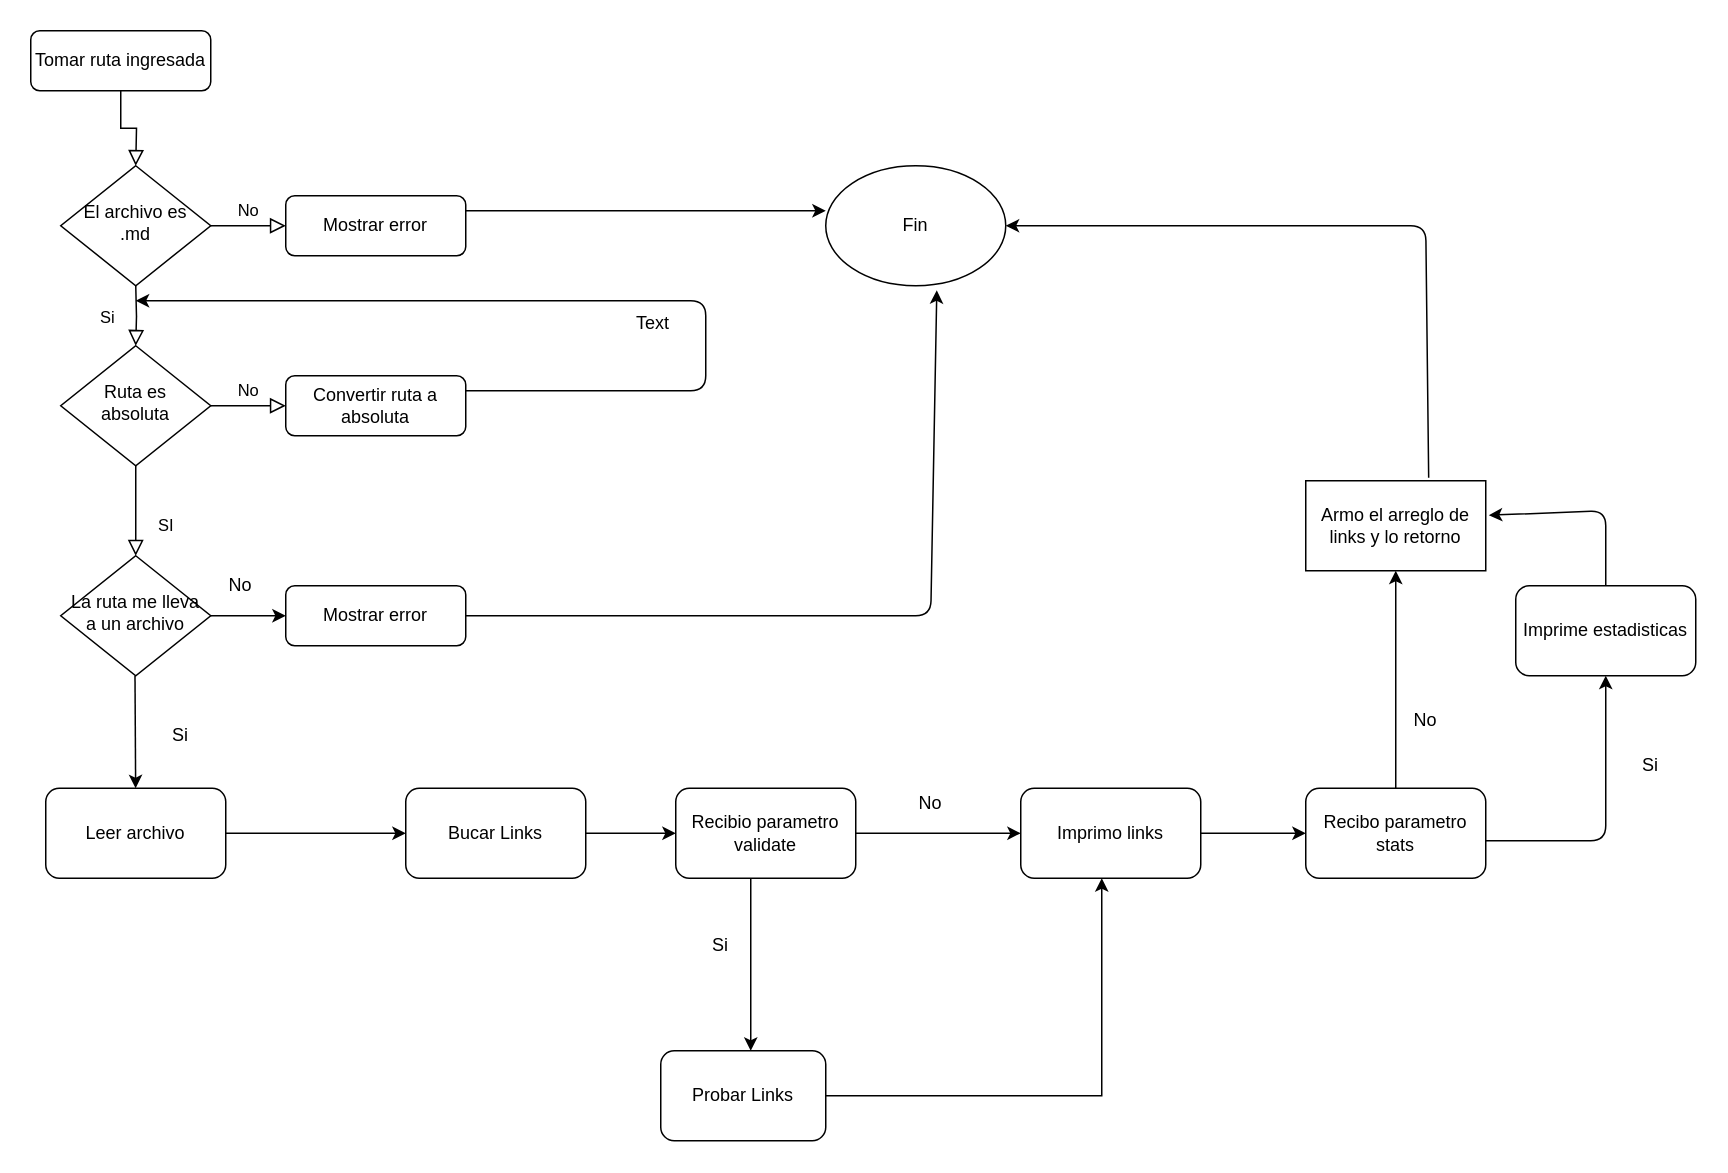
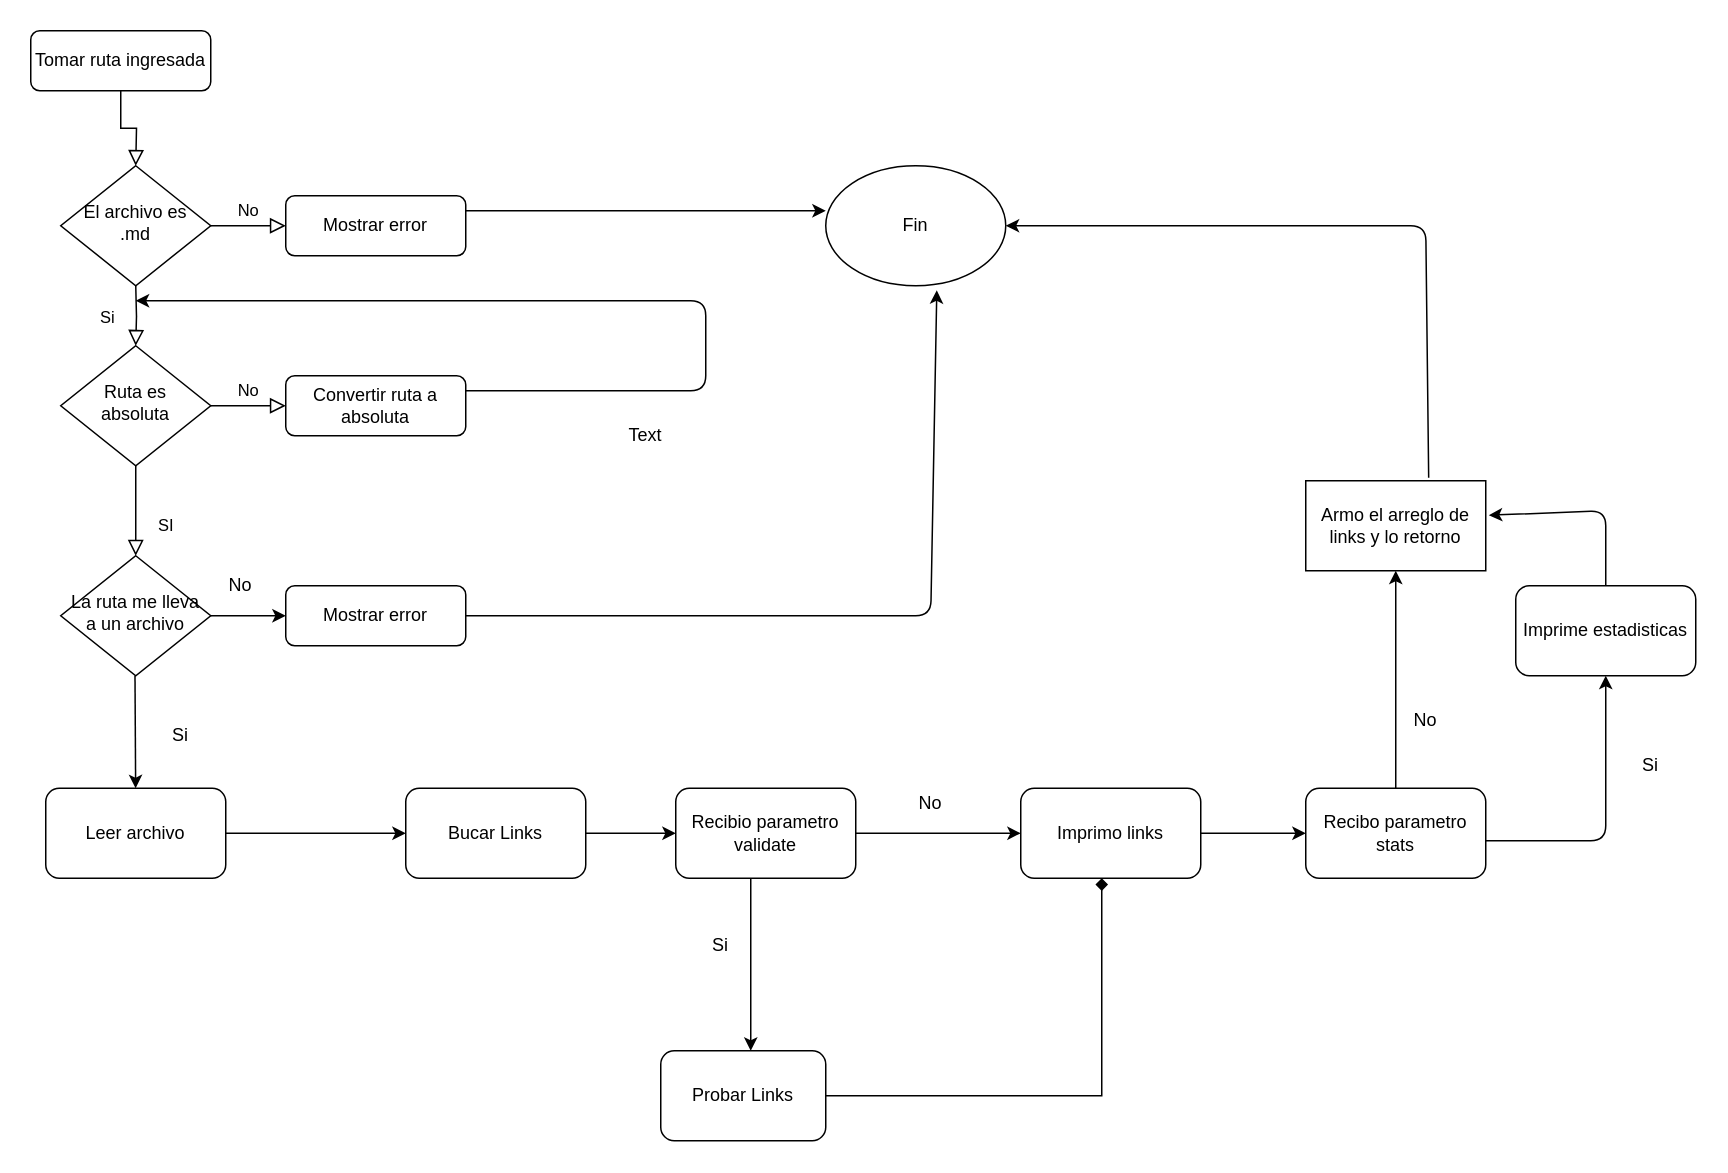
node "Text": moved (653, 323) -> (646, 436)
edge "Probar Links" -> "Imprimo links": arrowhead classic -> diamond
